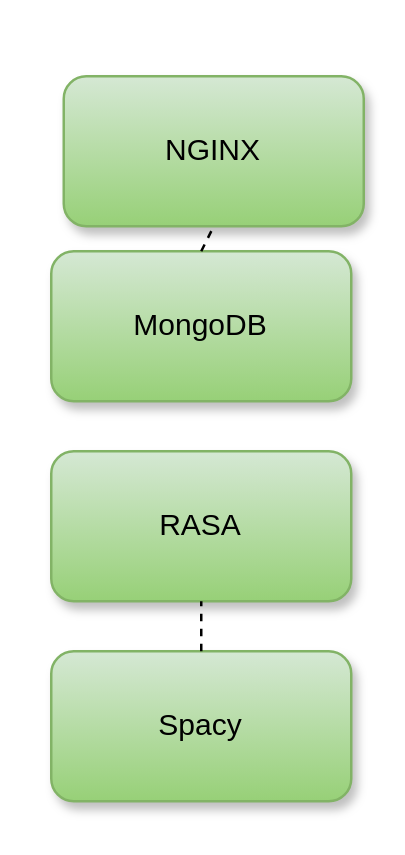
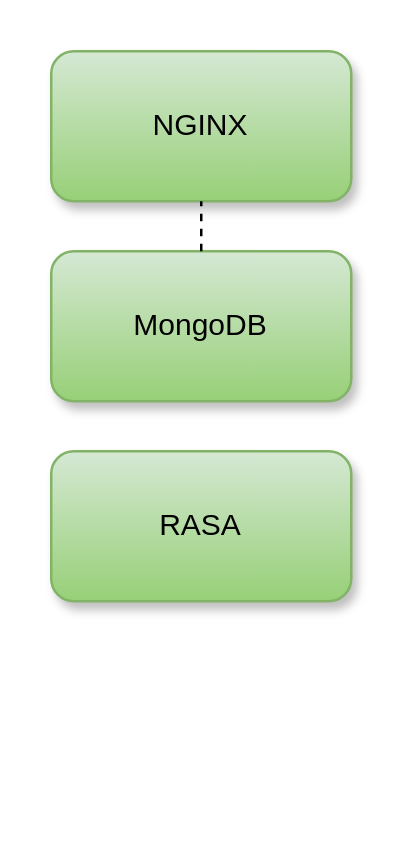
node "NGINX": moved (214, 151) -> (201, 126)
edge "RASA" -- "Spacy": removed
node "Spacy": removed
